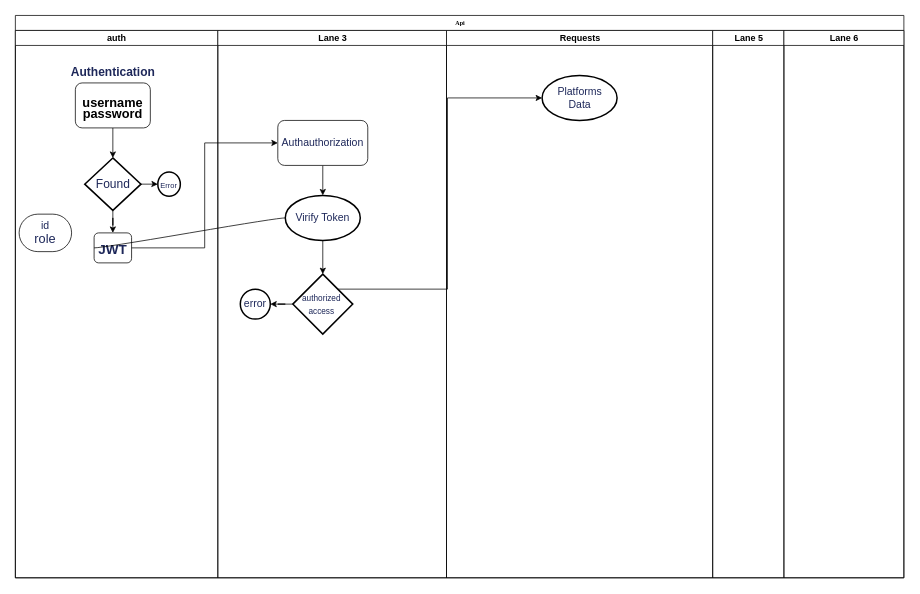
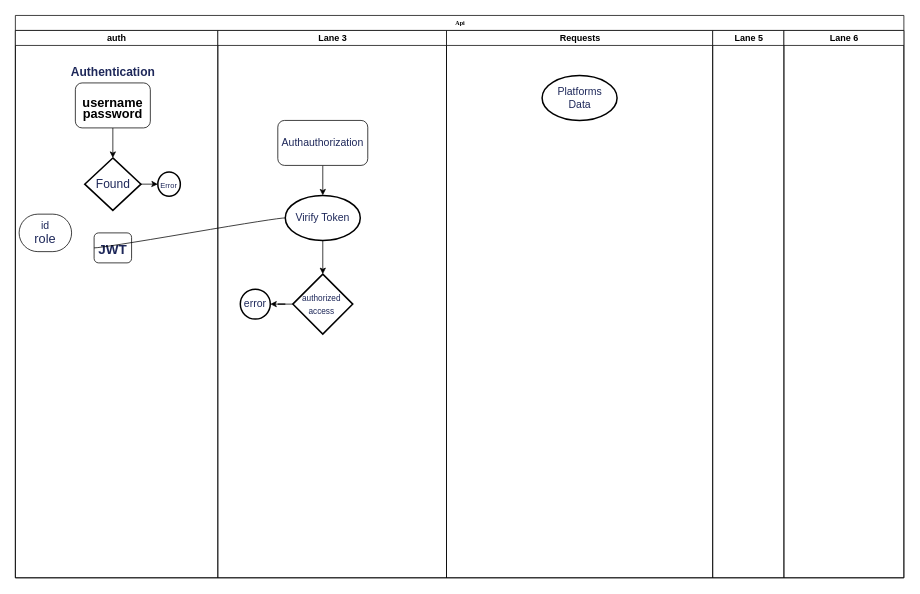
edge "authorized access" -> "Platforms Data": removed
edge "JWT" -> "Authauthorization": removed
edge "Found" -> "JWT": removed
